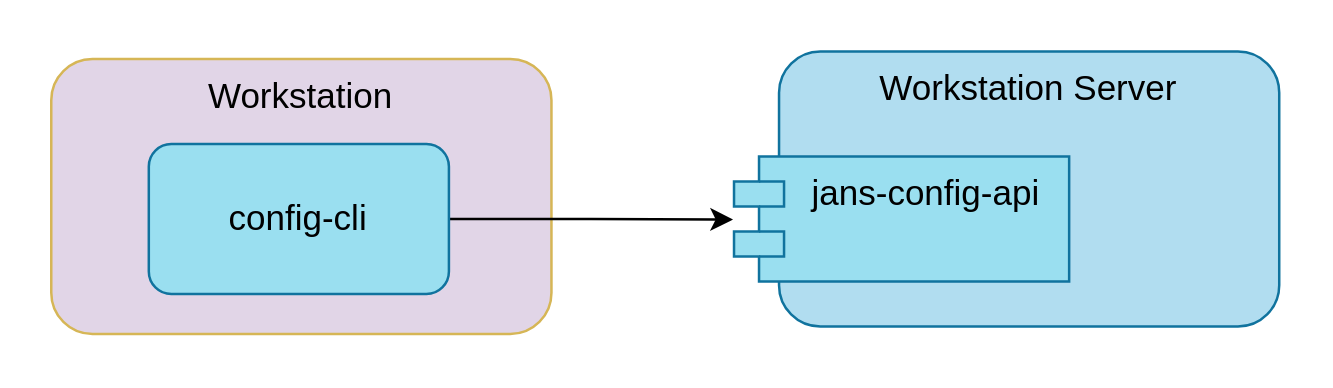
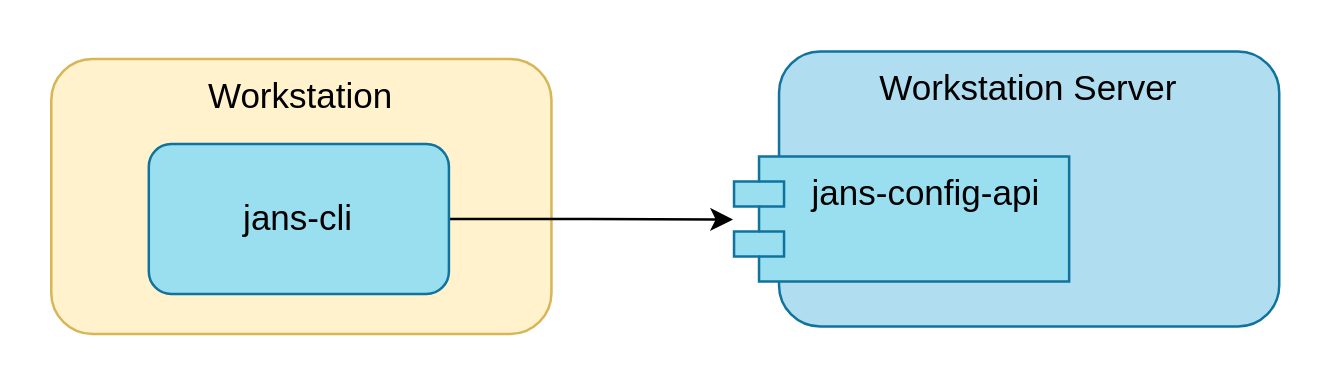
node "Workstation": fillcolor #e1d5e7 -> #fff2cc
node "config-cli": label "config-cli" -> "jans-cli"
